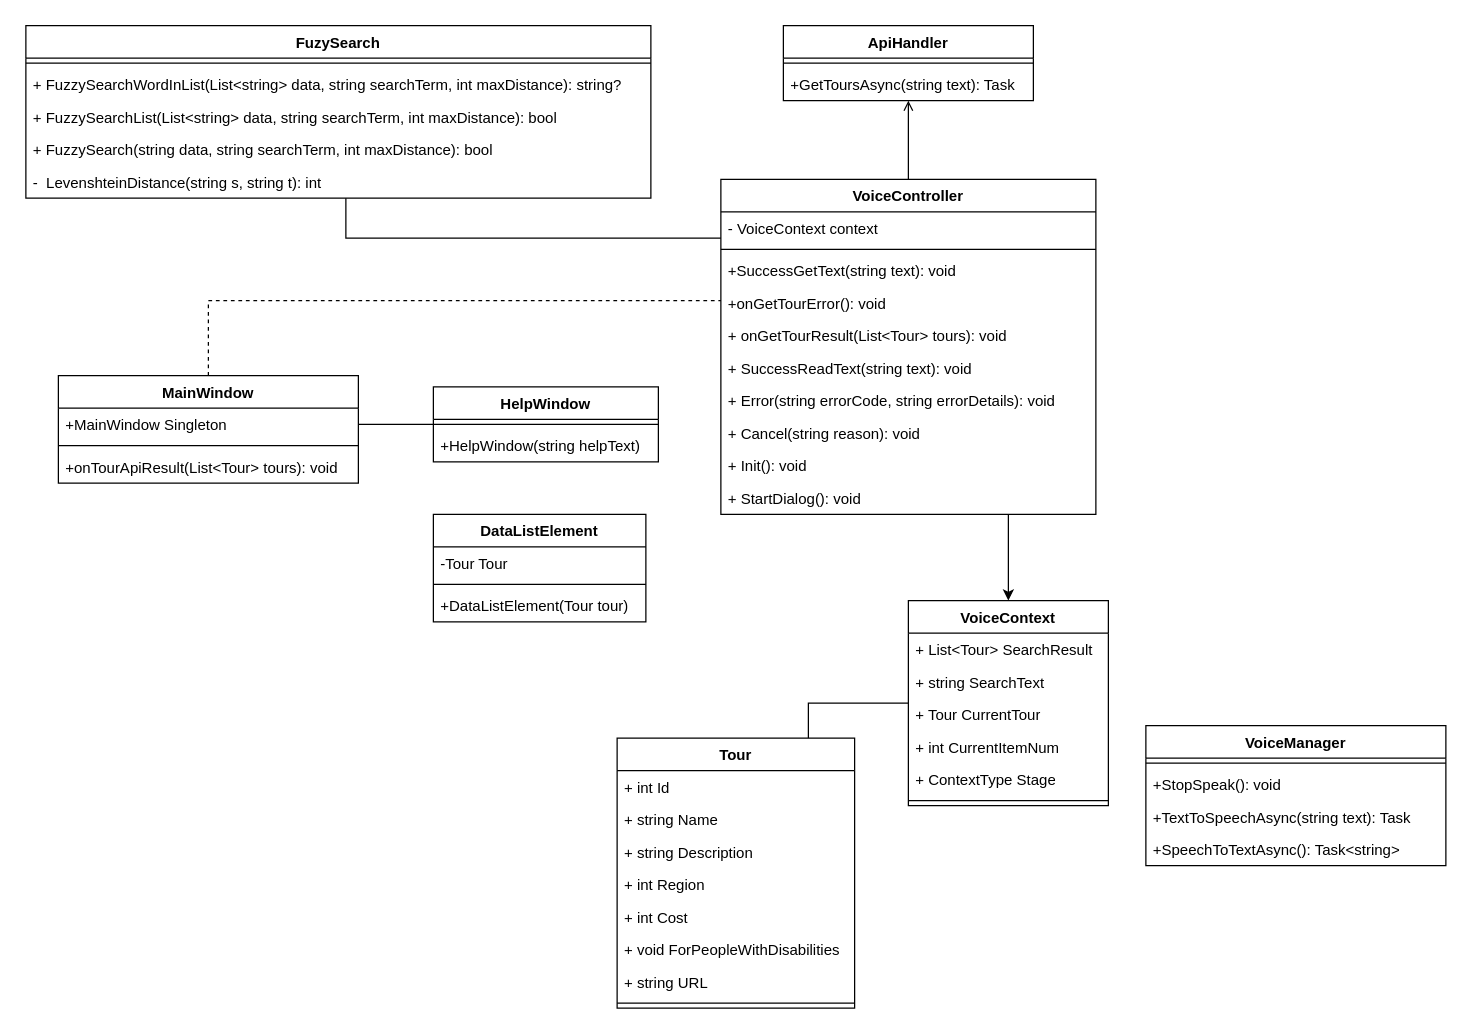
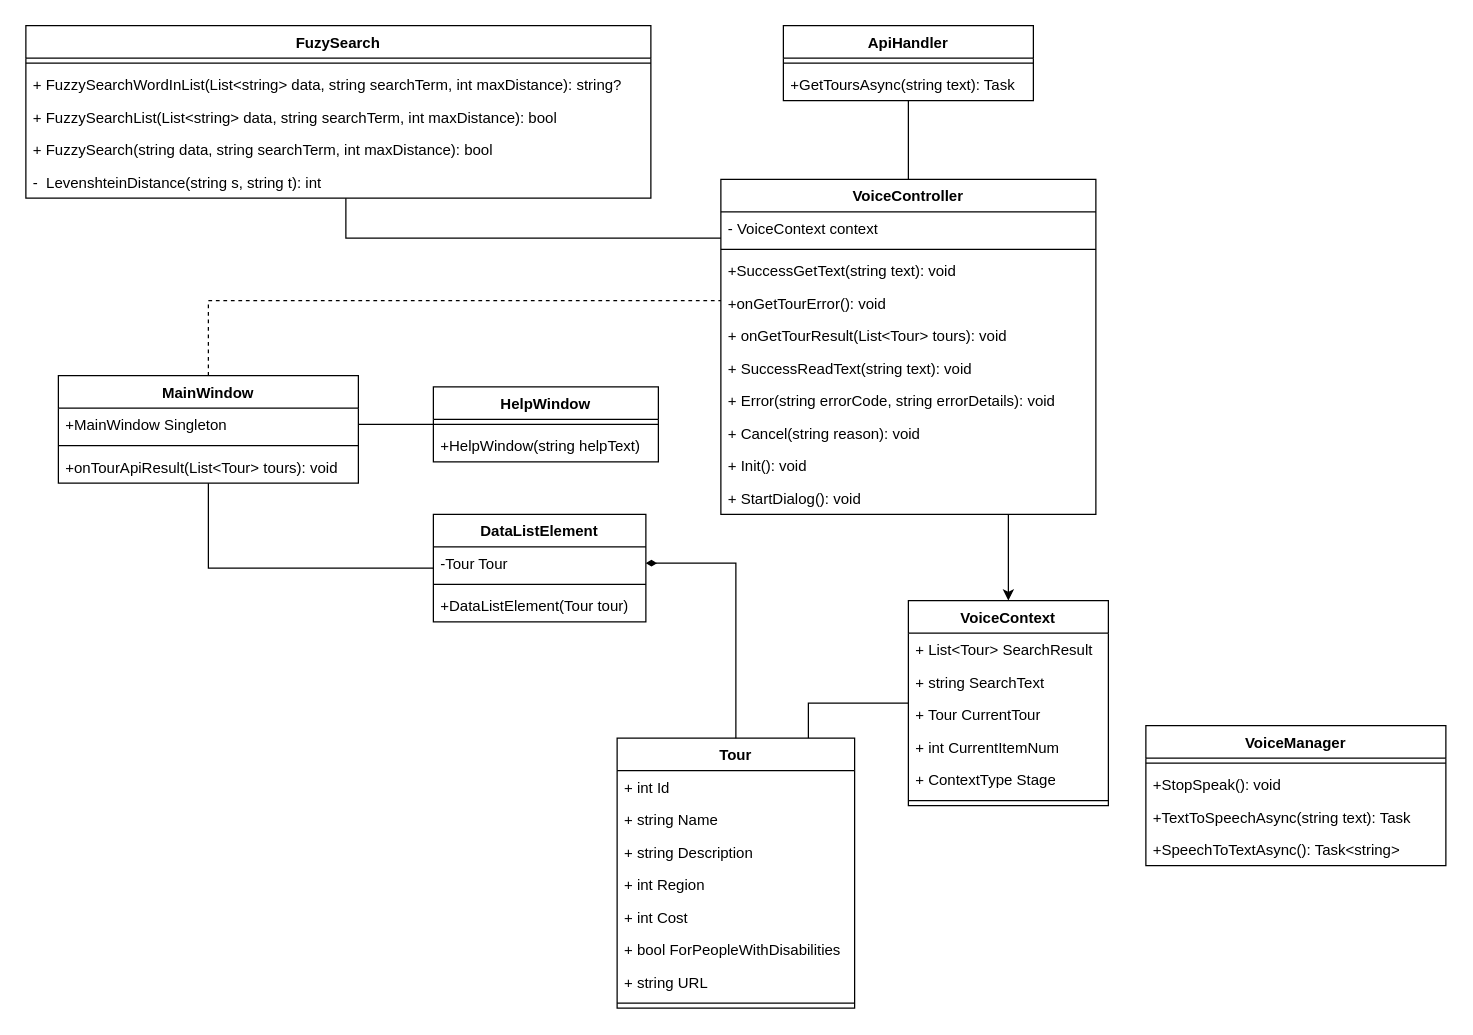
edge "VoiceController" -> "ApiHandler": arrowhead open -> none
edge "MainWindow" -- "DataListElement": added
edge "Tour" -> "-Tour Tour": added
node "+ void ForPeopleWithDisabilities": label "+ void ForPeopleWithDisabilities" -> "+ bool ForPeopleWithDisabilities"
